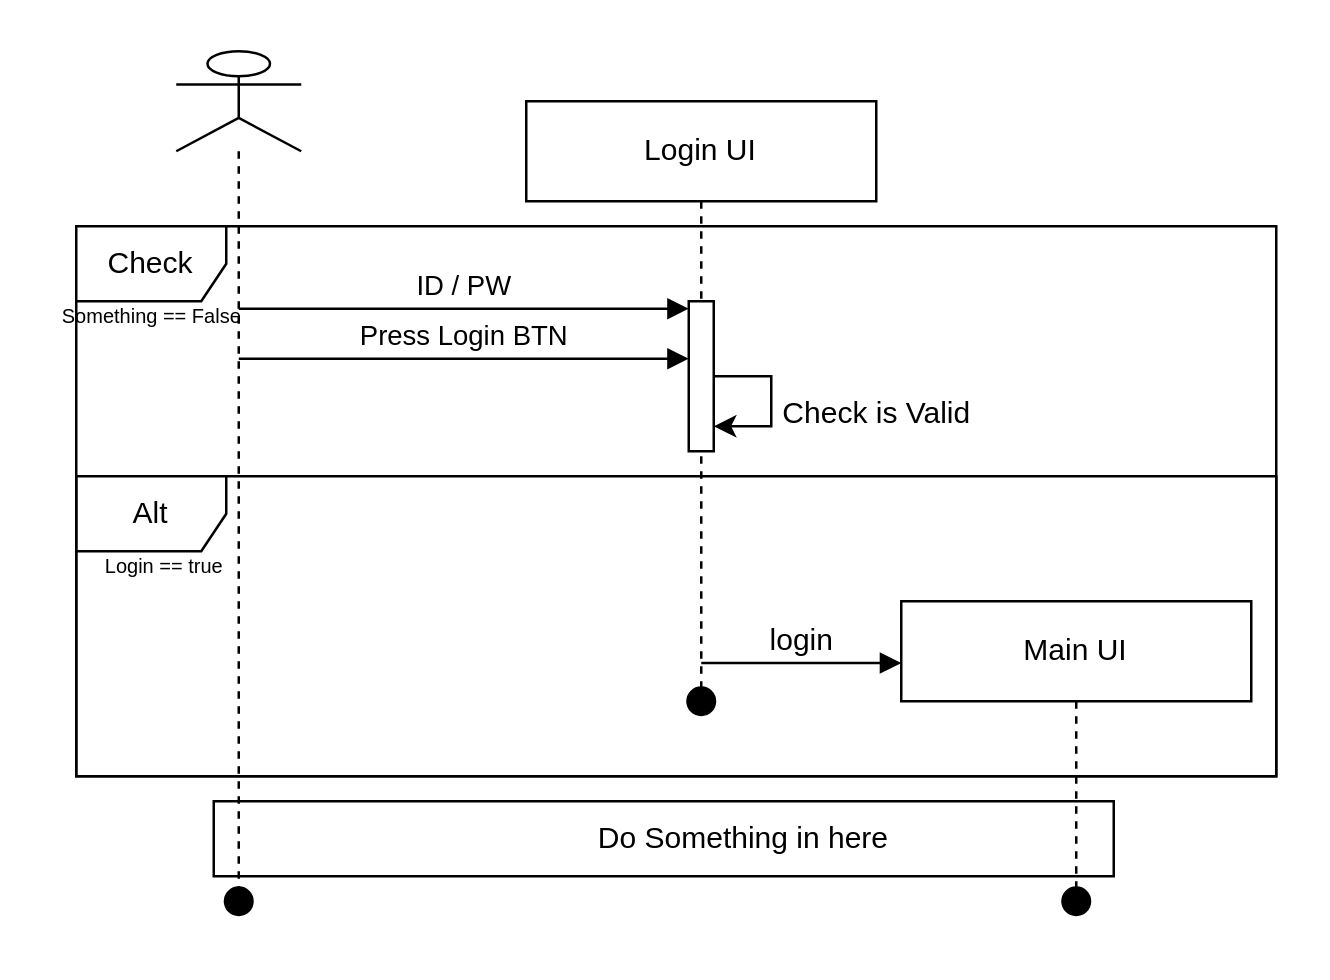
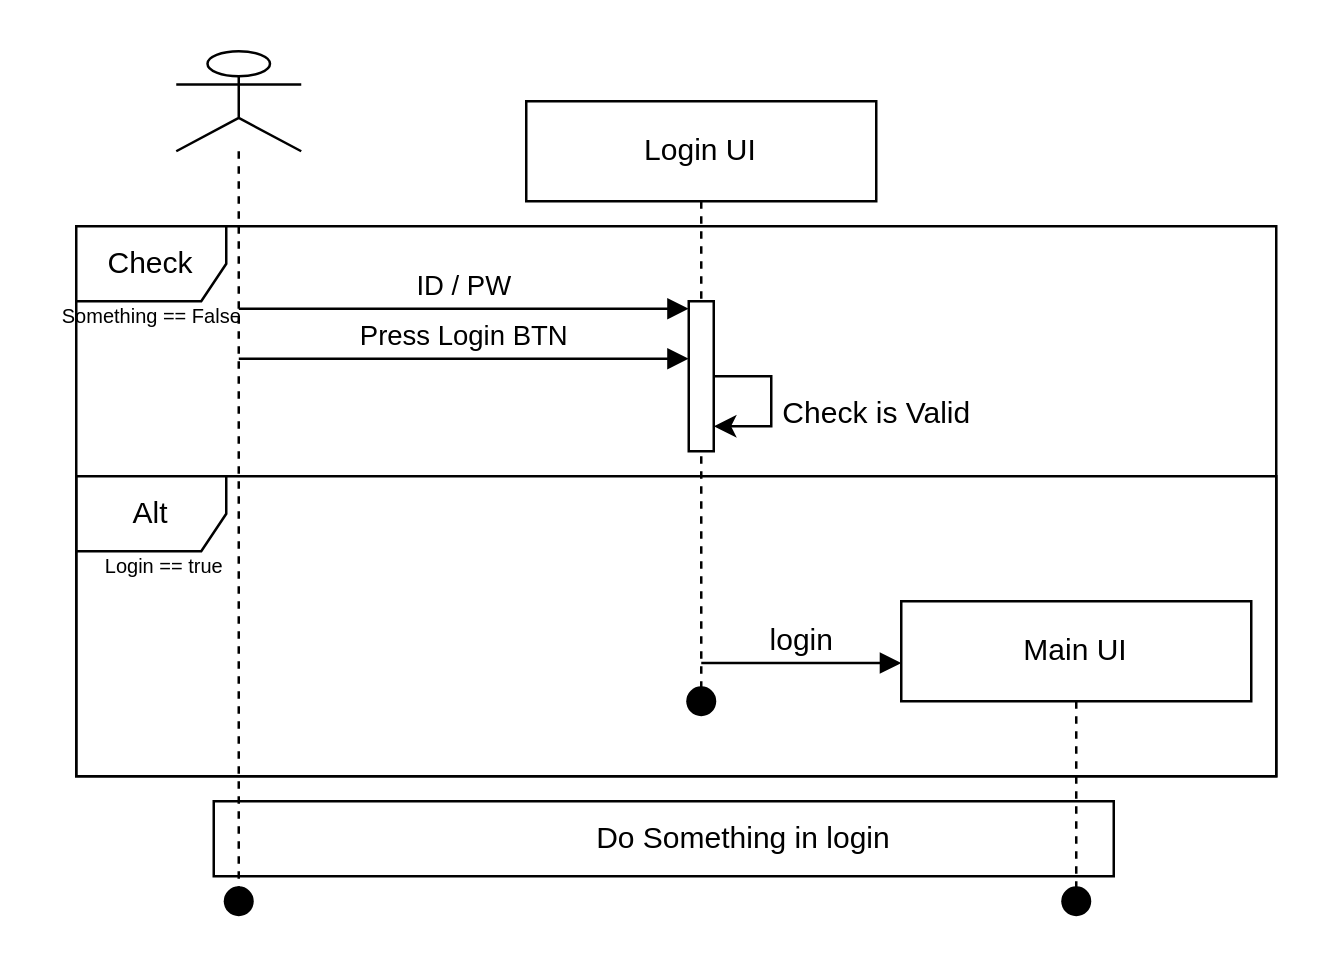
node "Do Something in here": label "Do Something in here" -> "Do Something in login"
